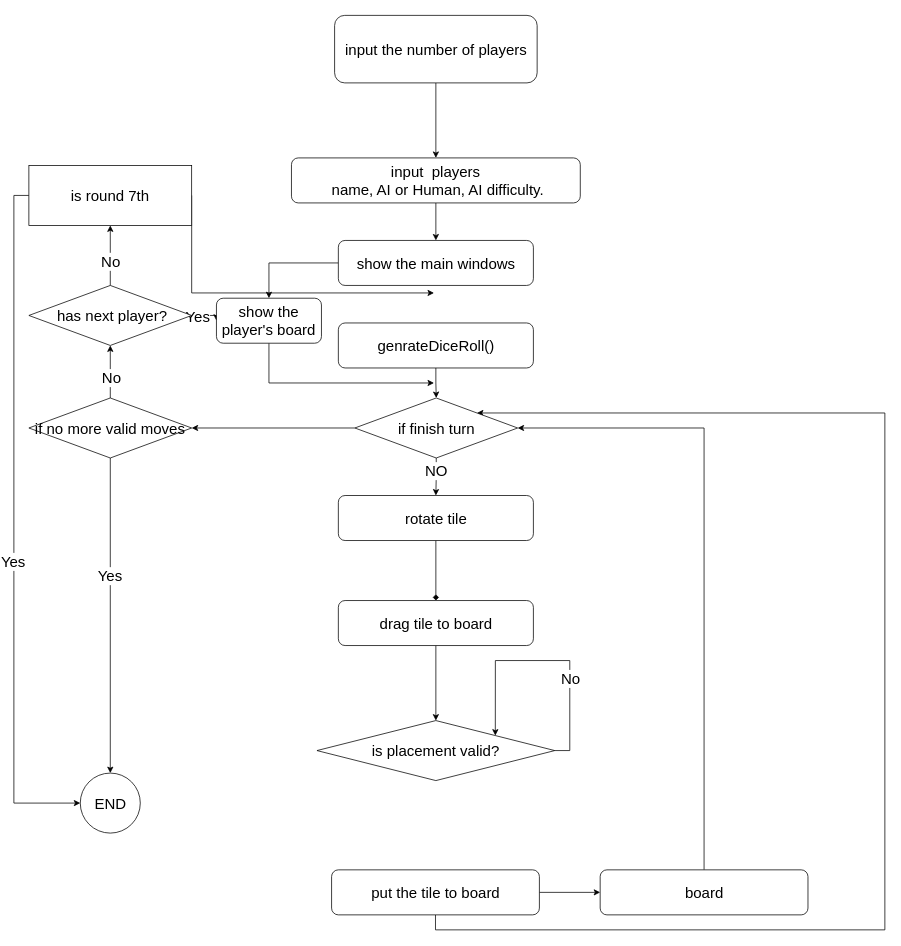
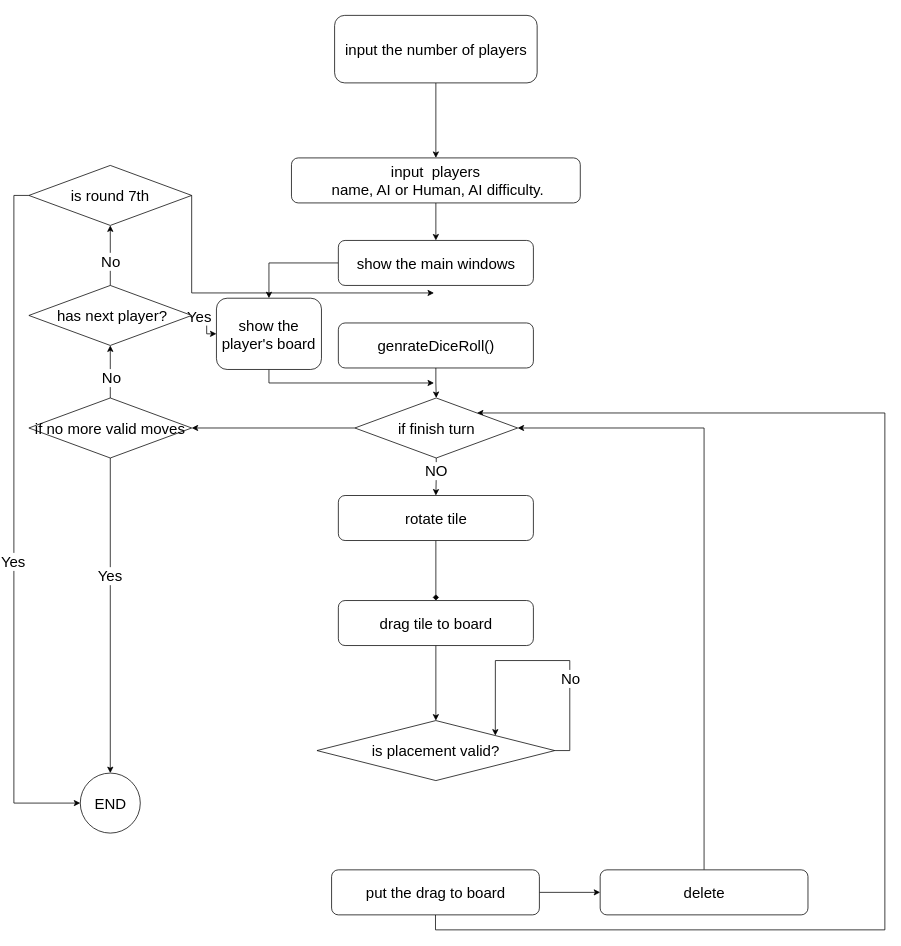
node "is round 7th": shape rectangle -> diamond
node "show the player's board": size 105x45 -> 105x71
node "put the tile to board": label "put the tile to board" -> "put the drag to board"
node "board": label "board" -> "delete"
